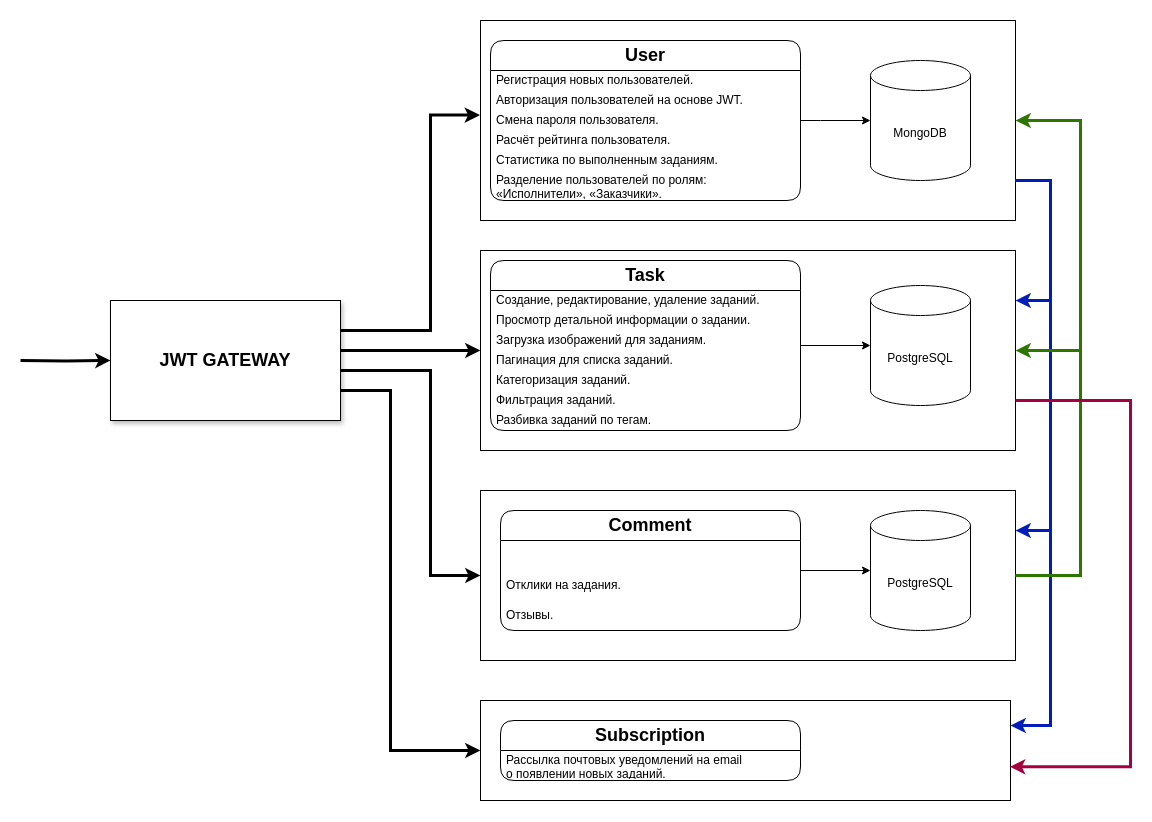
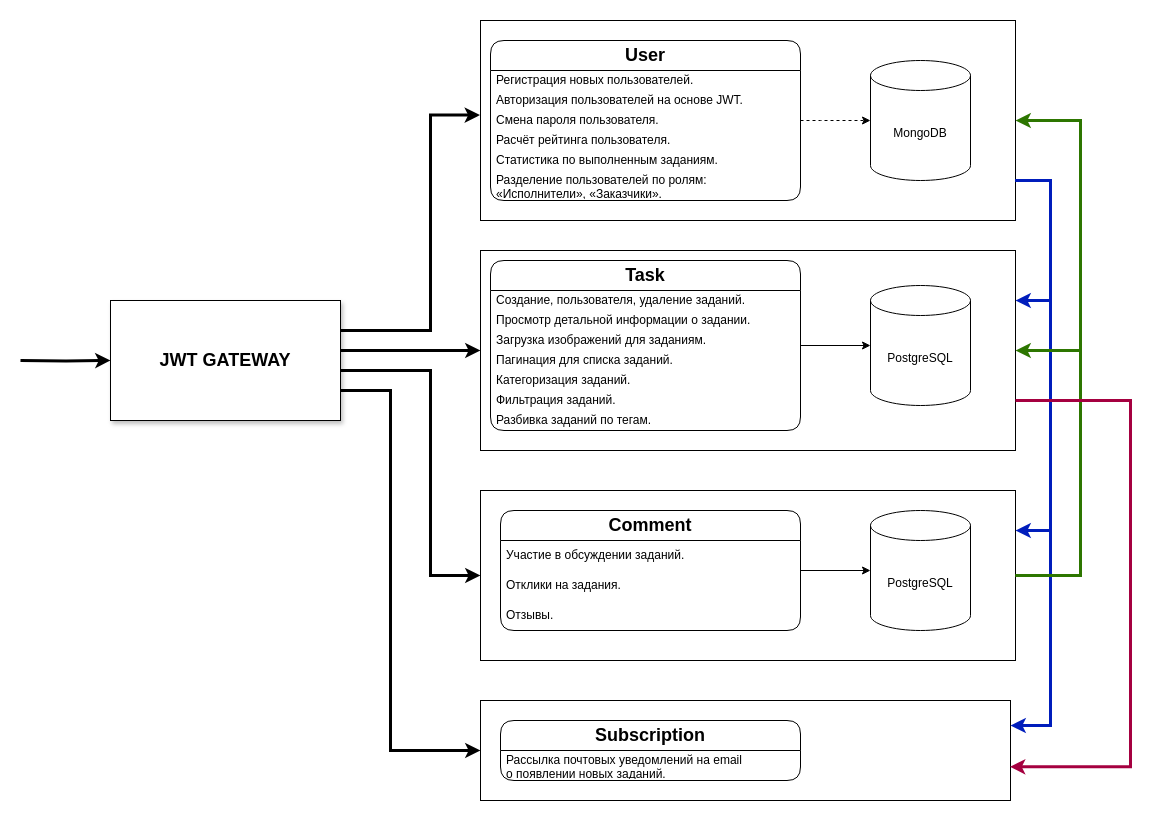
edge "Смена пароля пользователя." -> "MongoDB": style solid -> dashed
node "Создание, редактирование, удаление заданий.": label "Создание, редактирование, удаление заданий." -> "Создание, пользователя, удаление заданий."
node "Участие в обсуждении заданий.": added
